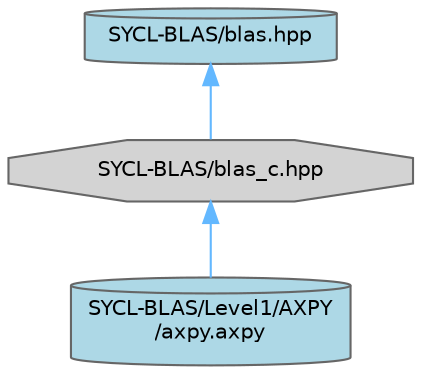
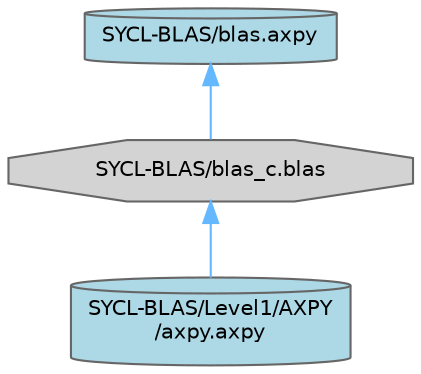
node "SYCL-BLAS/blas.hpp": label "SYCL-BLAS/blas.hpp" -> "SYCL-BLAS/blas.axpy"
node "SYCL-BLAS/blas_c.hpp": label "SYCL-BLAS/blas_c.hpp" -> "SYCL-BLAS/blas_c.blas"
